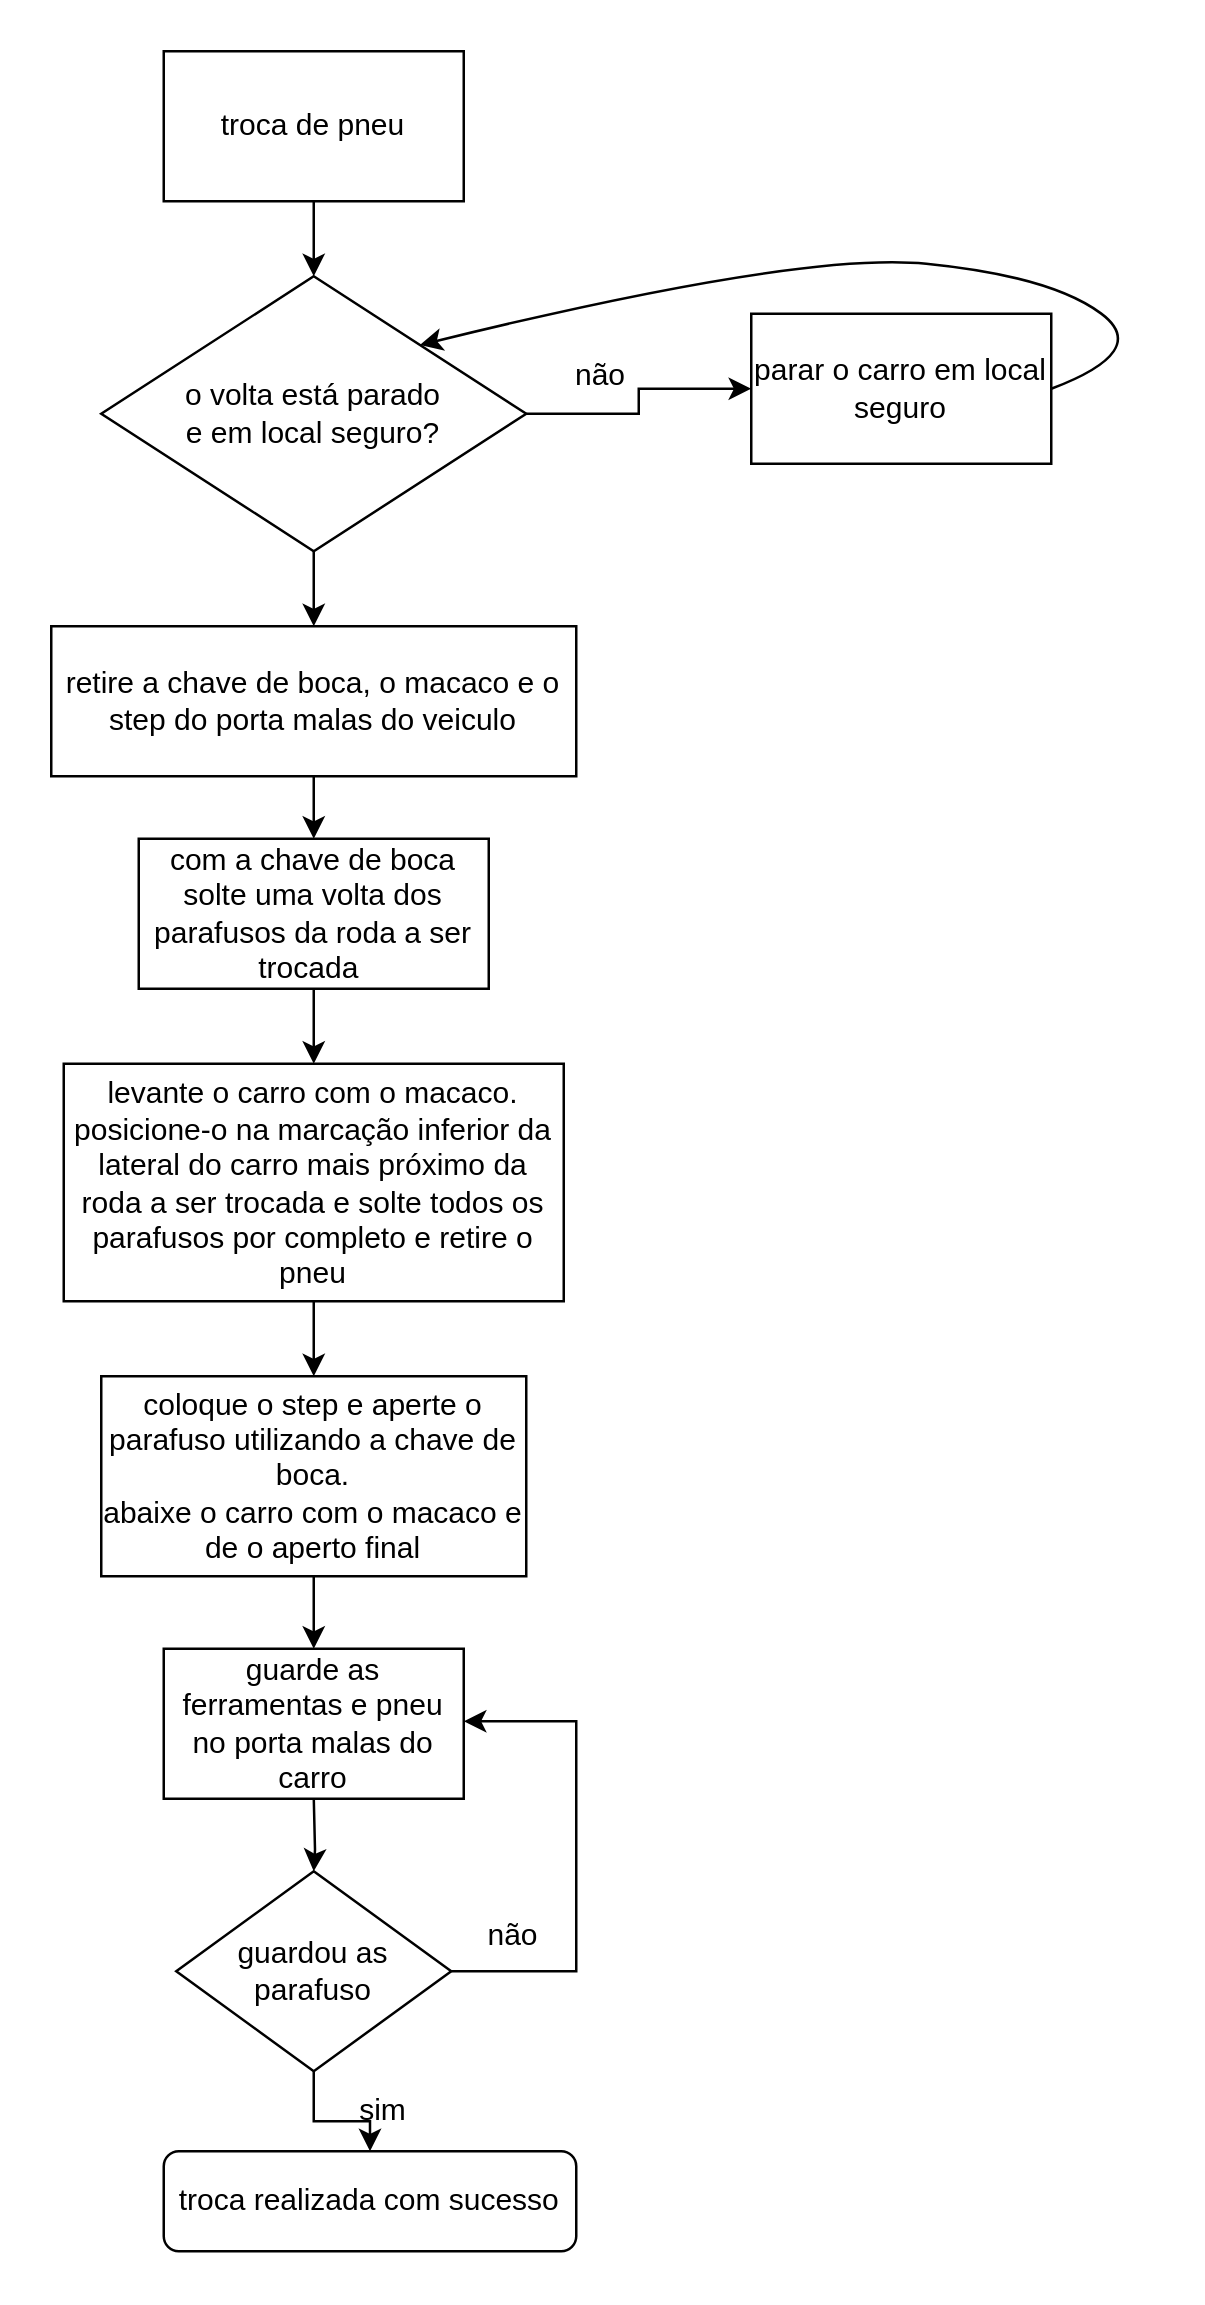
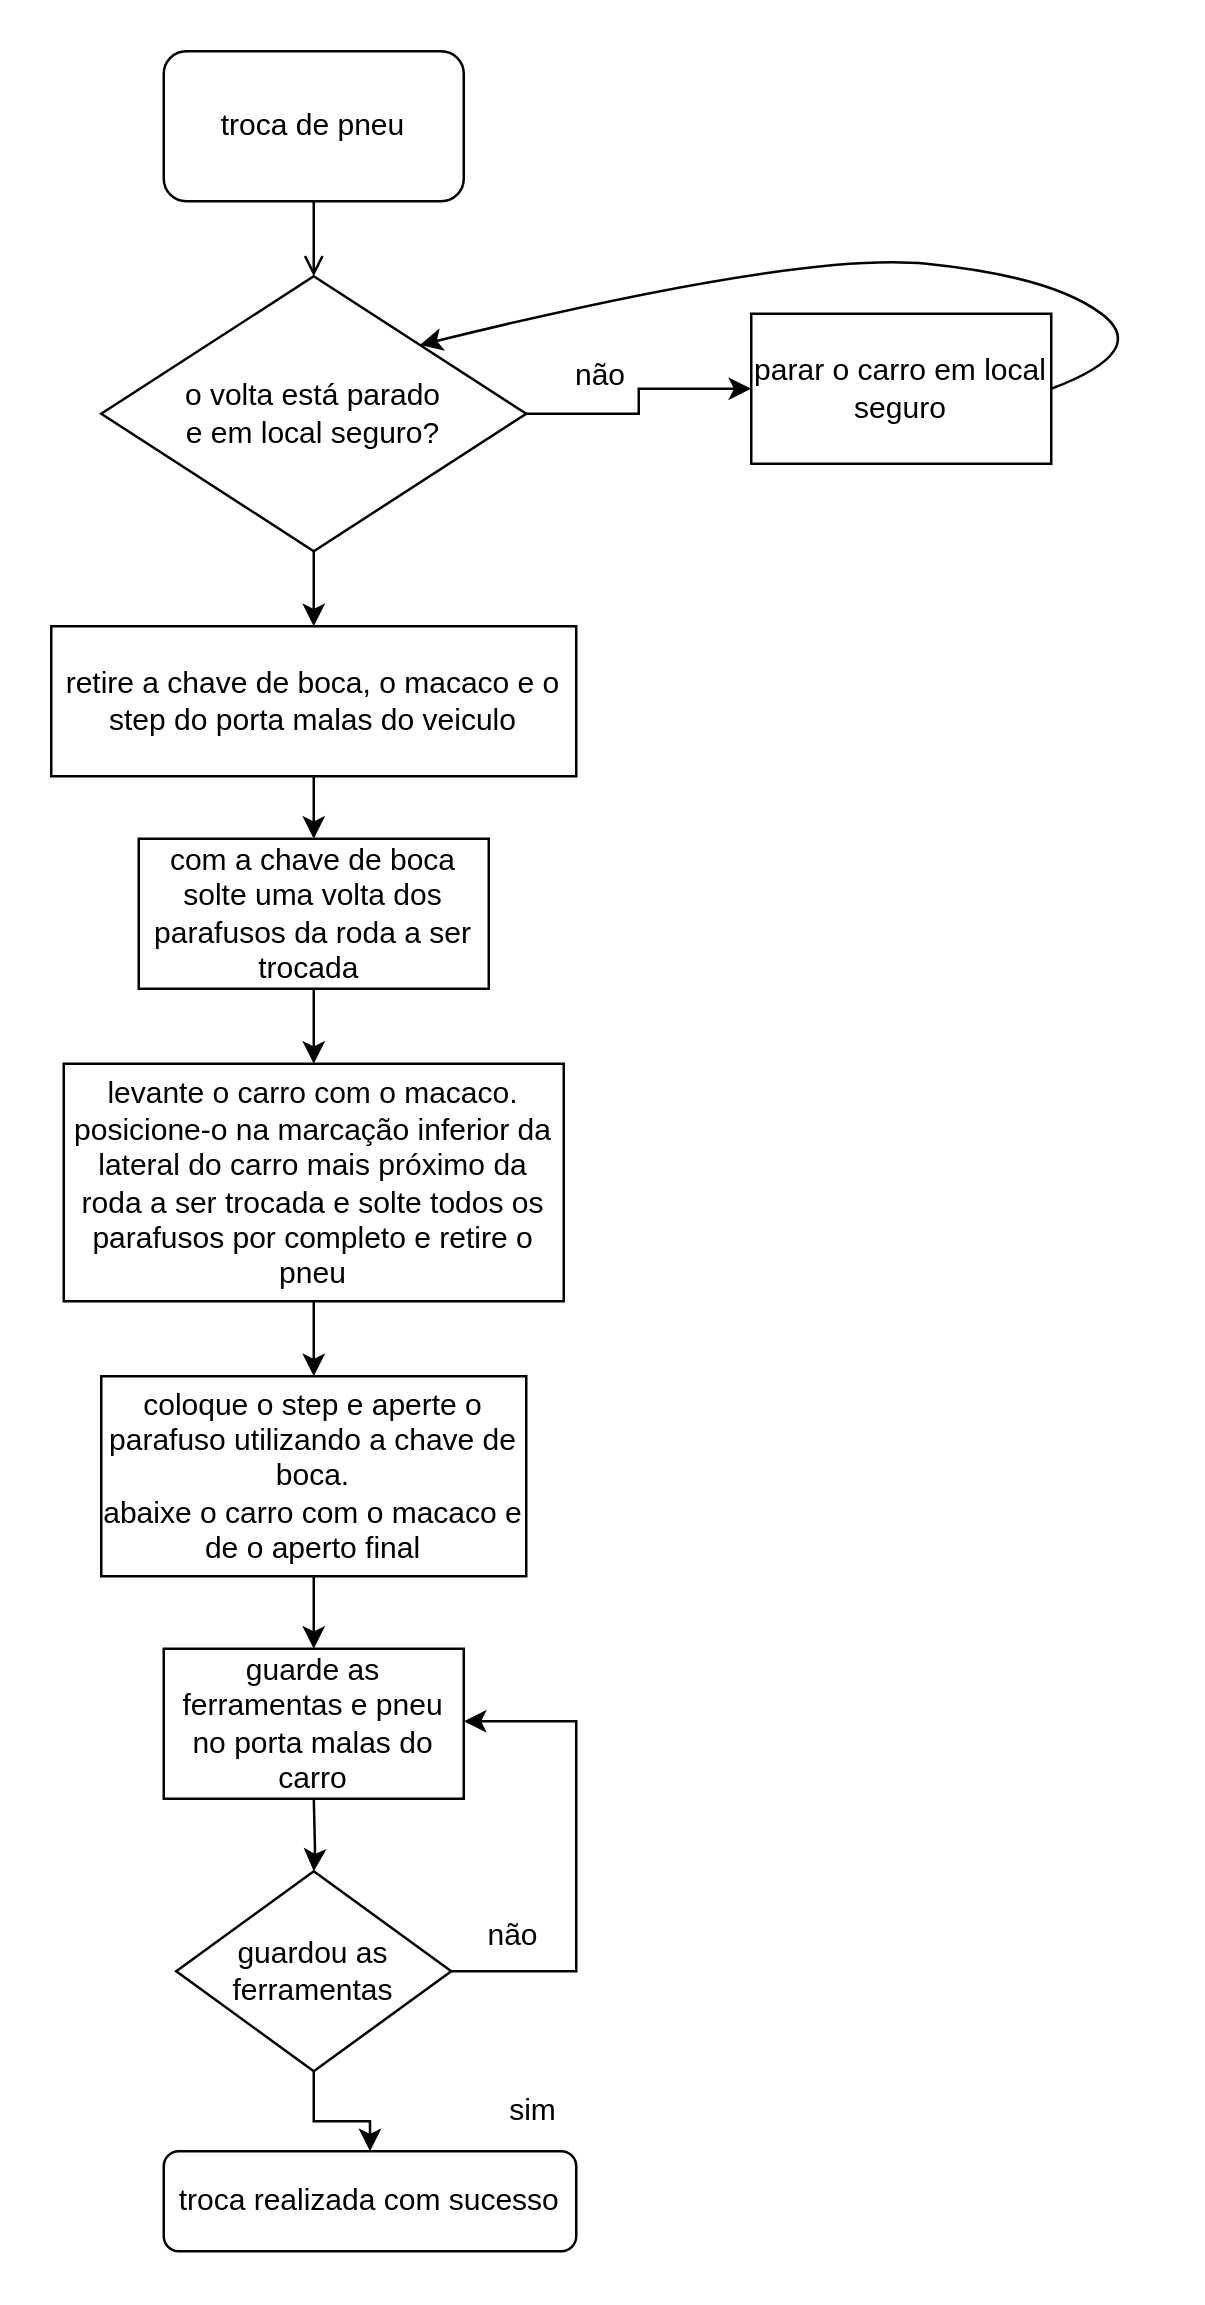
node "troca de pneu": shape rectangle -> rounded rectangle
edge "troca de pneu" -> "o volta está parado e em local seguro?": arrowhead classic -> open
node "guardou as parafuso": label "guardou as parafuso" -> "guardou as ferramentas"
node "sim": moved (384, 2111) -> (534, 2111)
